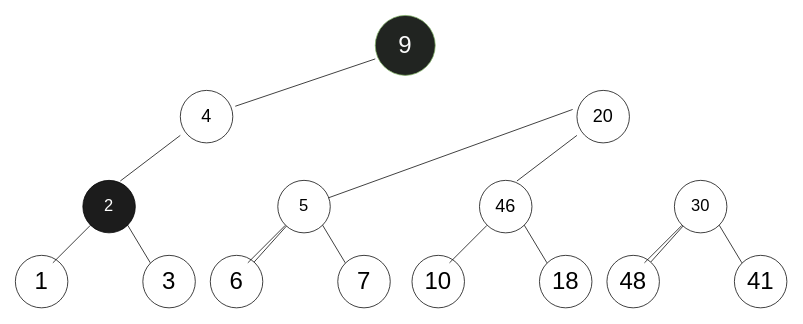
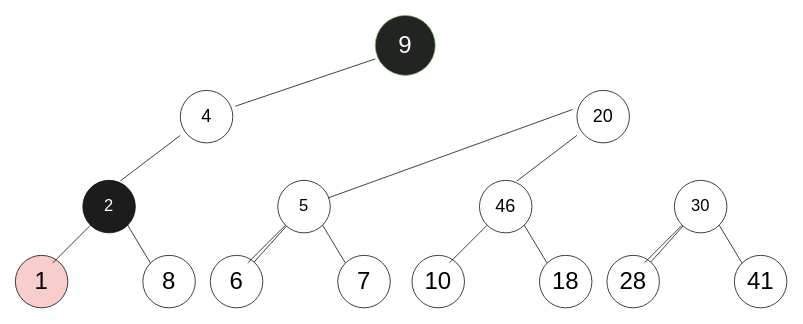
node "1": fillcolor #ffffff -> #f8cecc
node "3": label "3" -> "8"
node "48": label "48" -> "28"
